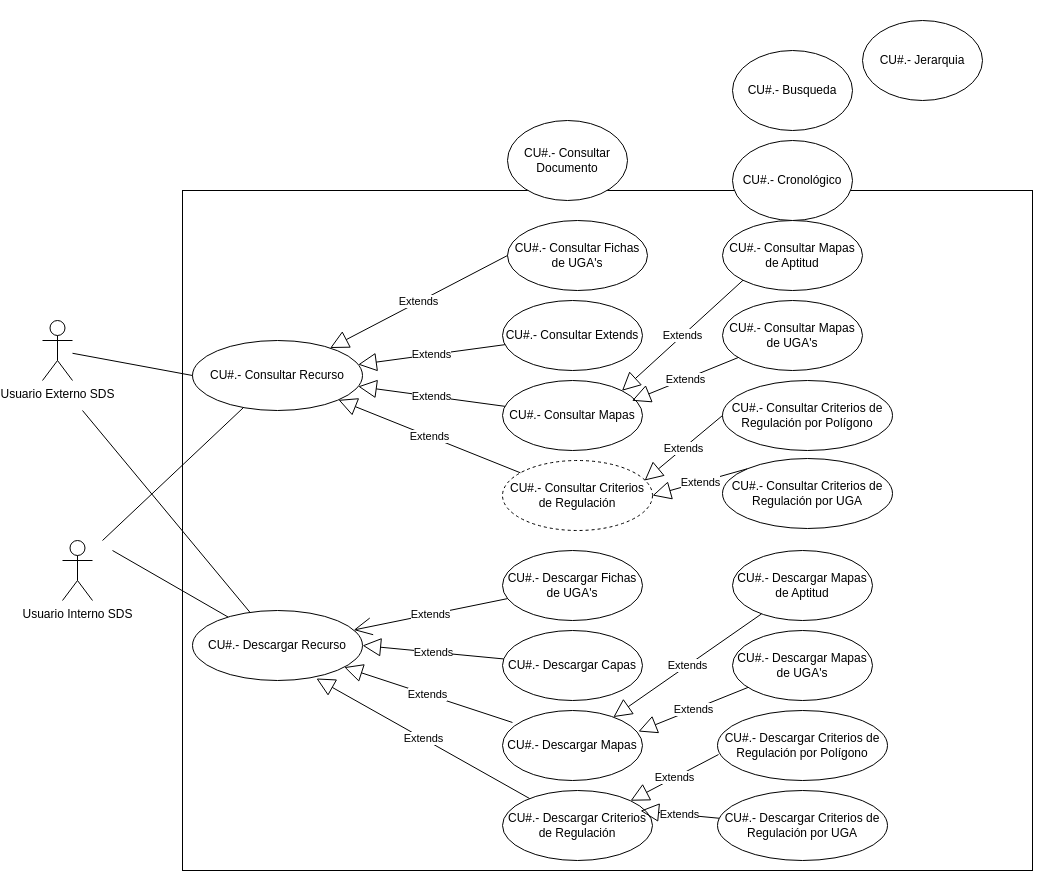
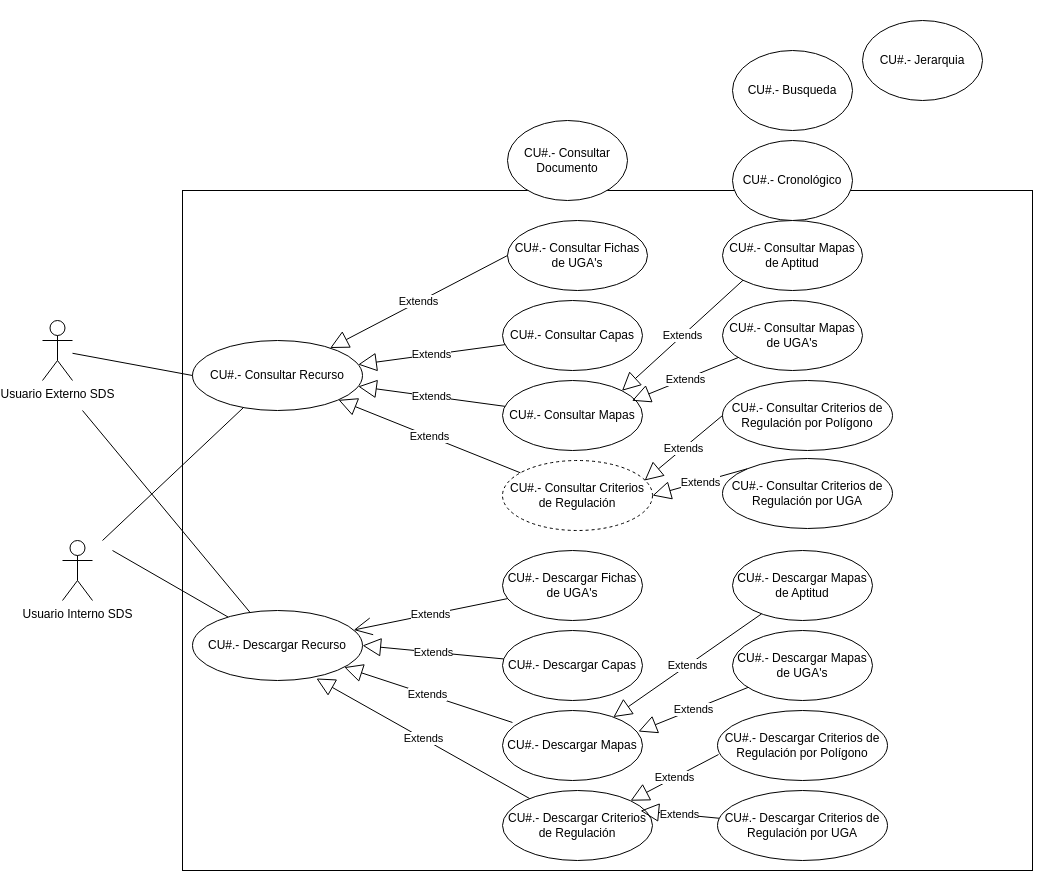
node "CU#.- Consultar Extends": label "CU#.- Consultar Extends" -> "CU#.- Consultar Capas"
